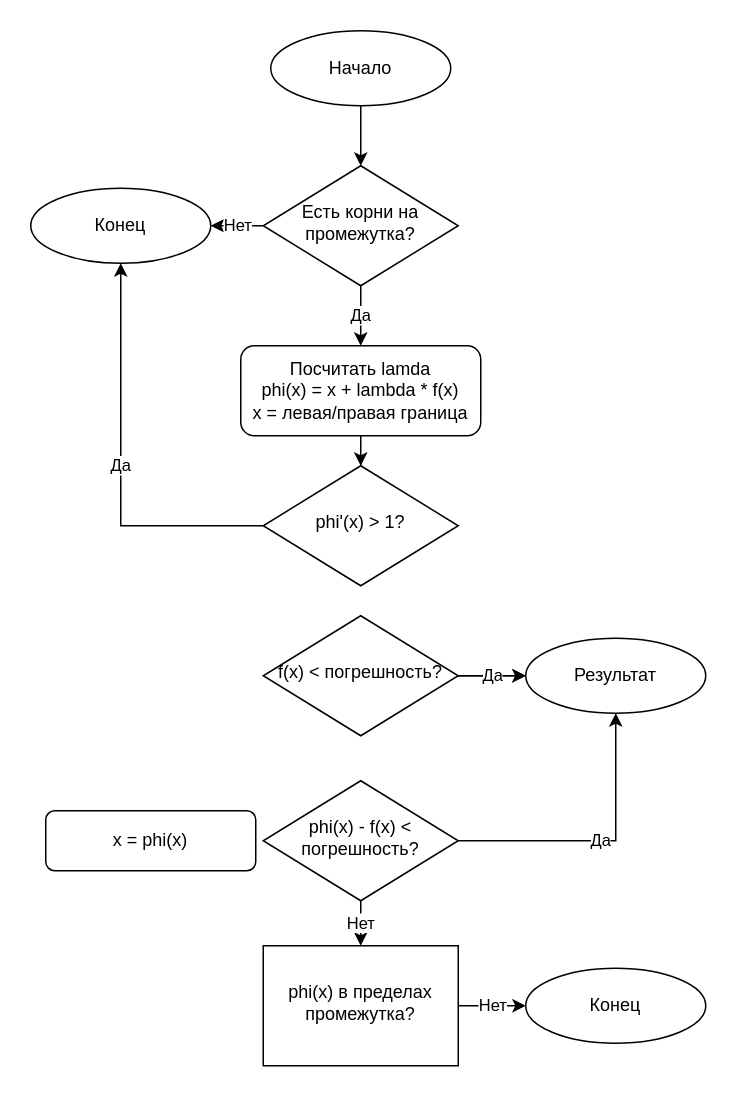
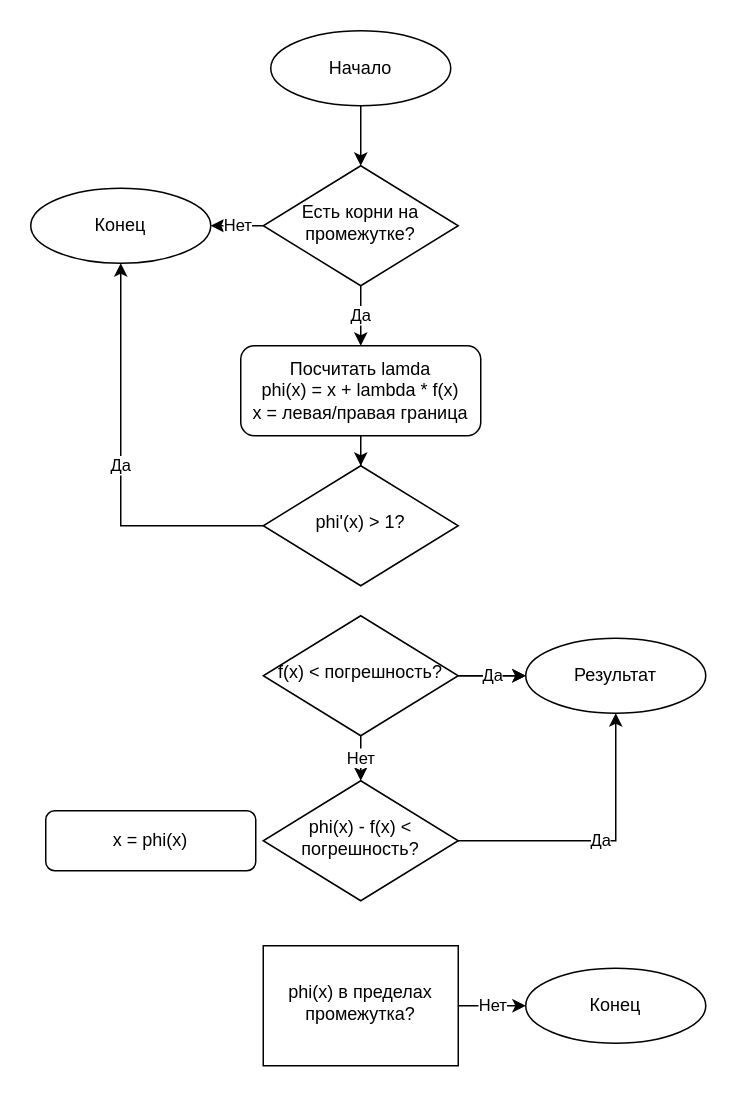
node "Есть корни на промежутка?": label "Есть корни на промежутка?" -> "Есть корни на промежутке?"
edge "f(x) < погрешность?" -> "phi(x) - f(x) < погрешность?": added, label "Нет"
edge "phi(x) - f(x) < погрешность?" -> "phi(x) в пределах промежутка?": removed, label "Нет"
